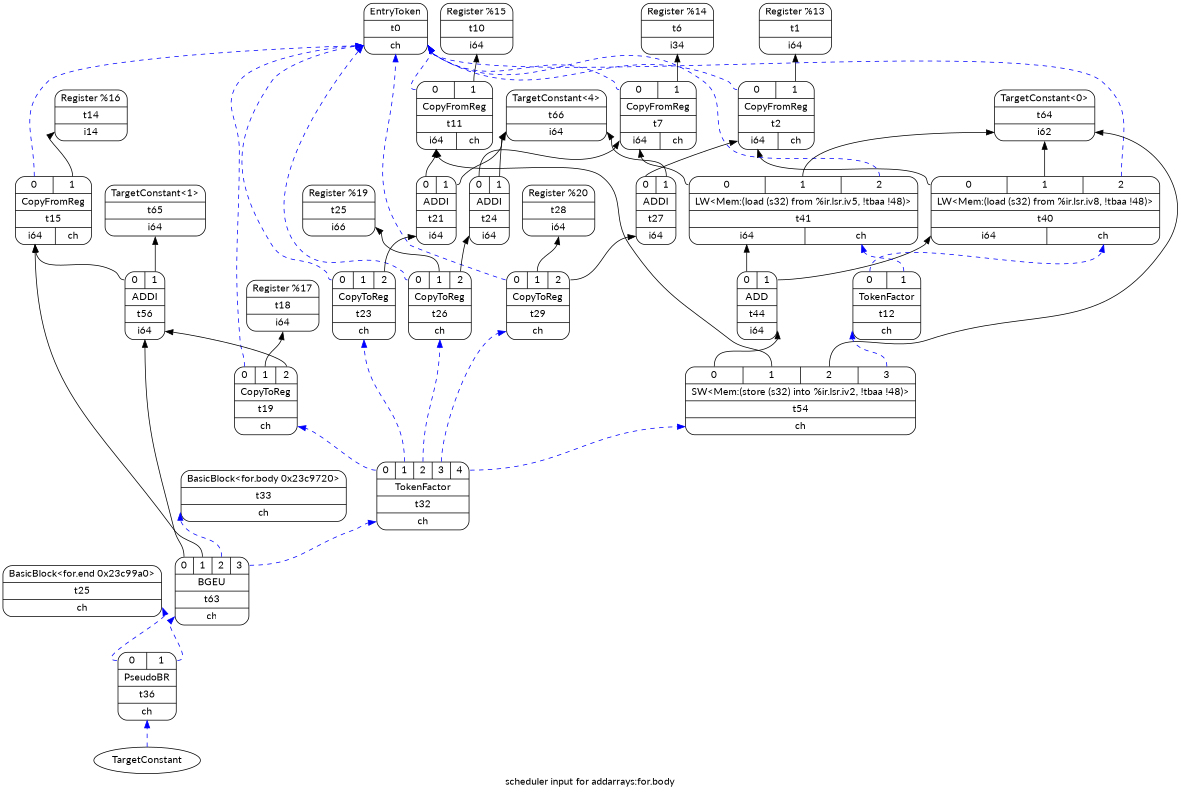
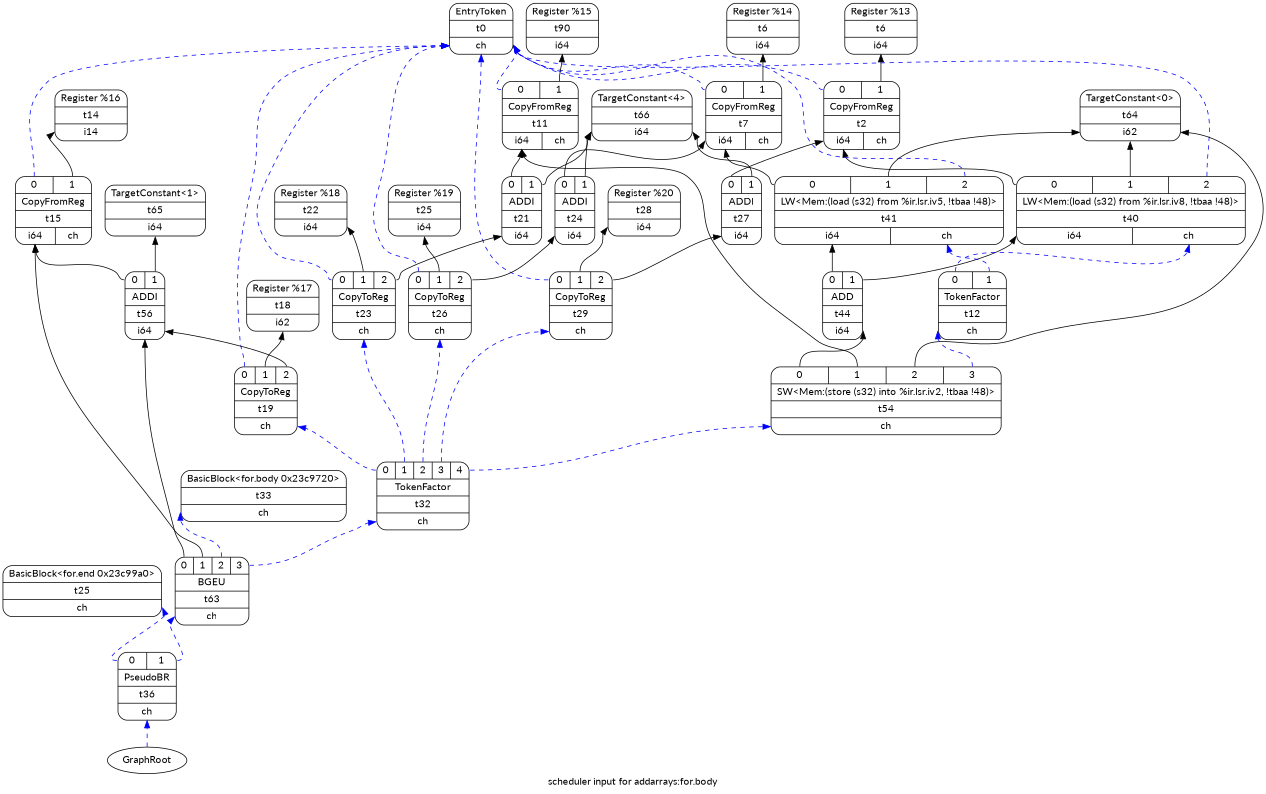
node "Register %15": text "t10" -> "t90"
node "Register %13": text "t1" -> "t6"
node "Register %14": text "i34" -> "i64"
node "Register %18": added
node "Register %19": text "i66" -> "i64"
node "Register %17": text "i64" -> "i62"
node "TargetConstant": label "TargetConstant" -> "GraphRoot"
